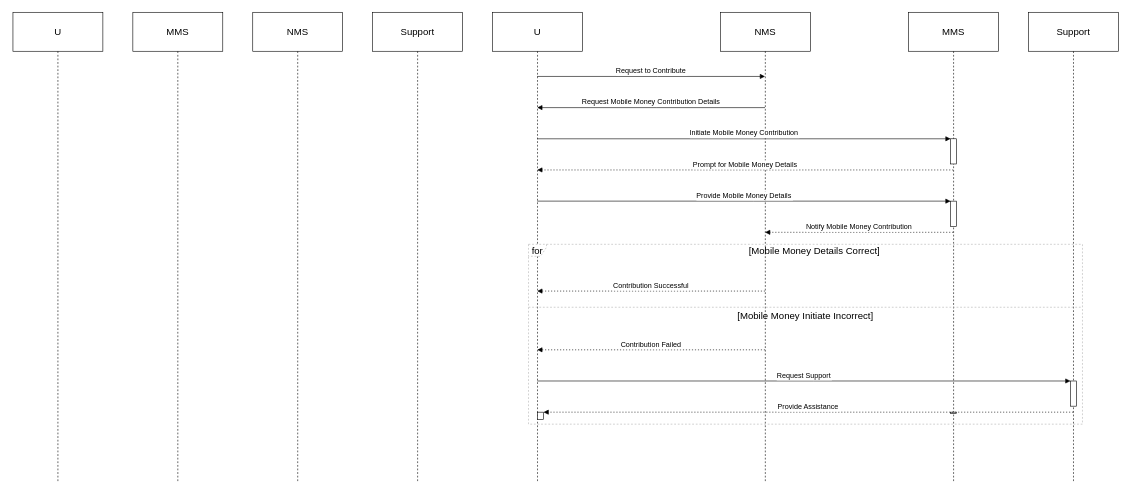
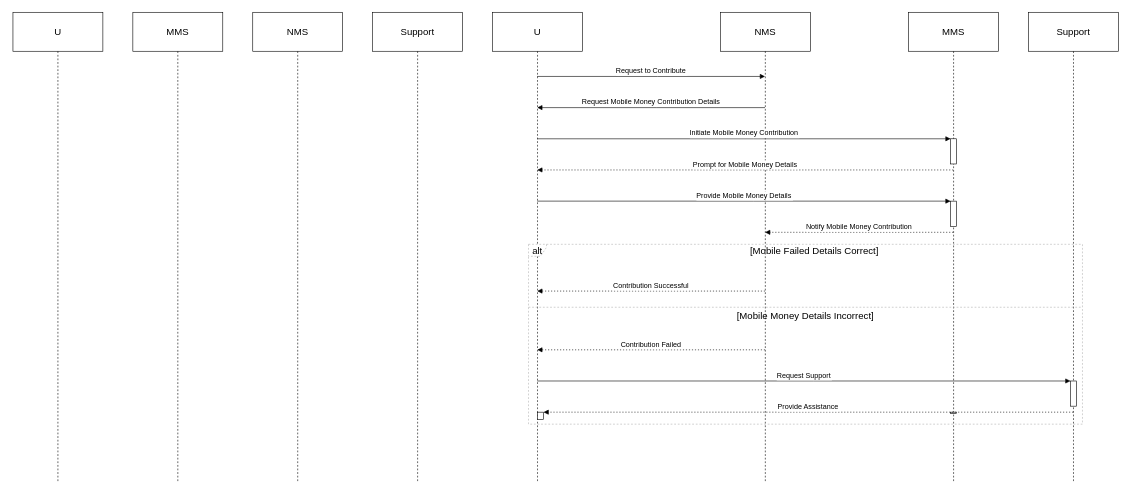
node "for": label "for" -> "alt"
node "[Mobile Money Details Correct]": label "[Mobile Money Details Correct]" -> "[Mobile Failed Details Correct]"
node "[Mobile Money Initiate Incorrect]": label "[Mobile Money Initiate Incorrect]" -> "[Mobile Money Details Incorrect]"
